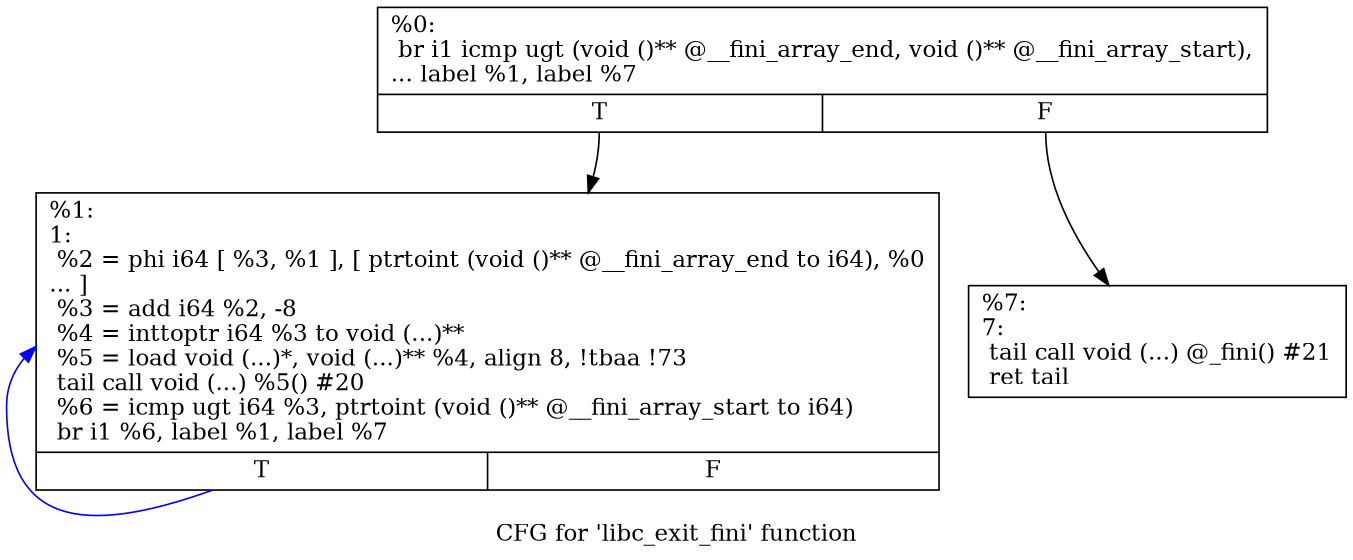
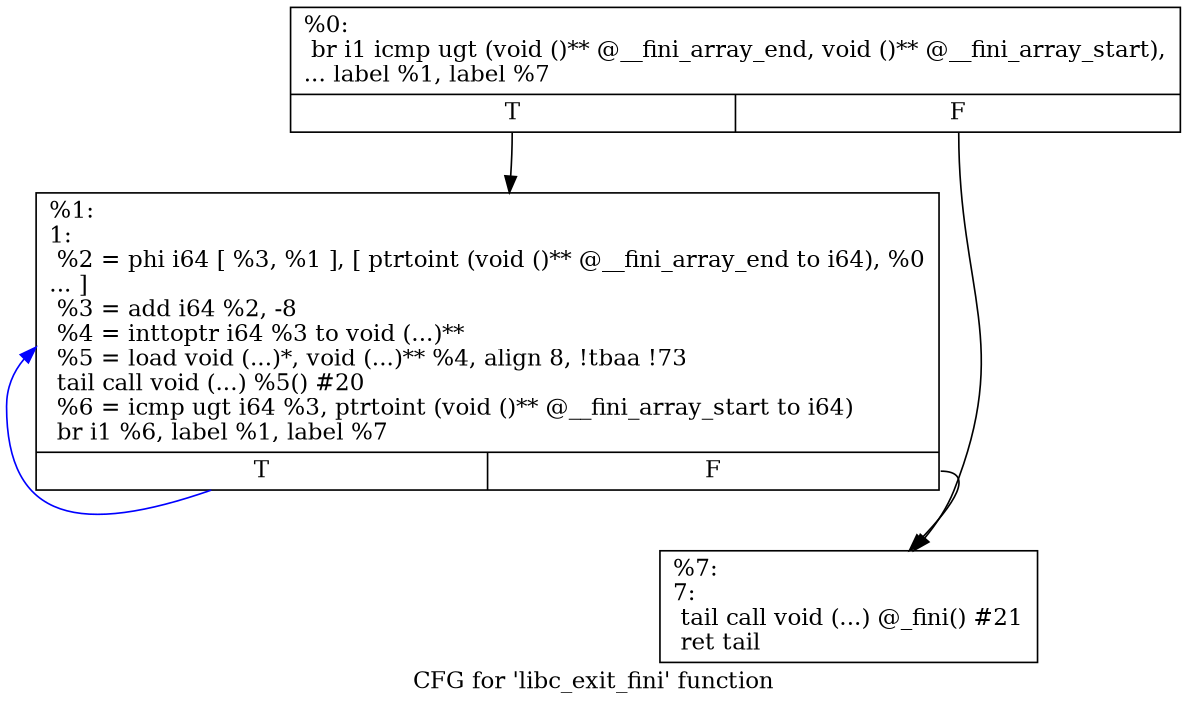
edge "%1:" -> "%7:": added
